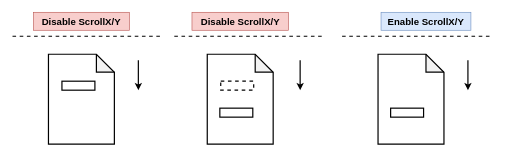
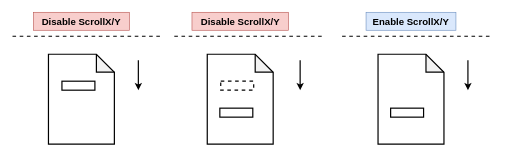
node "Enable ScrollX/Y": moved (426, 21) -> (411, 21)
